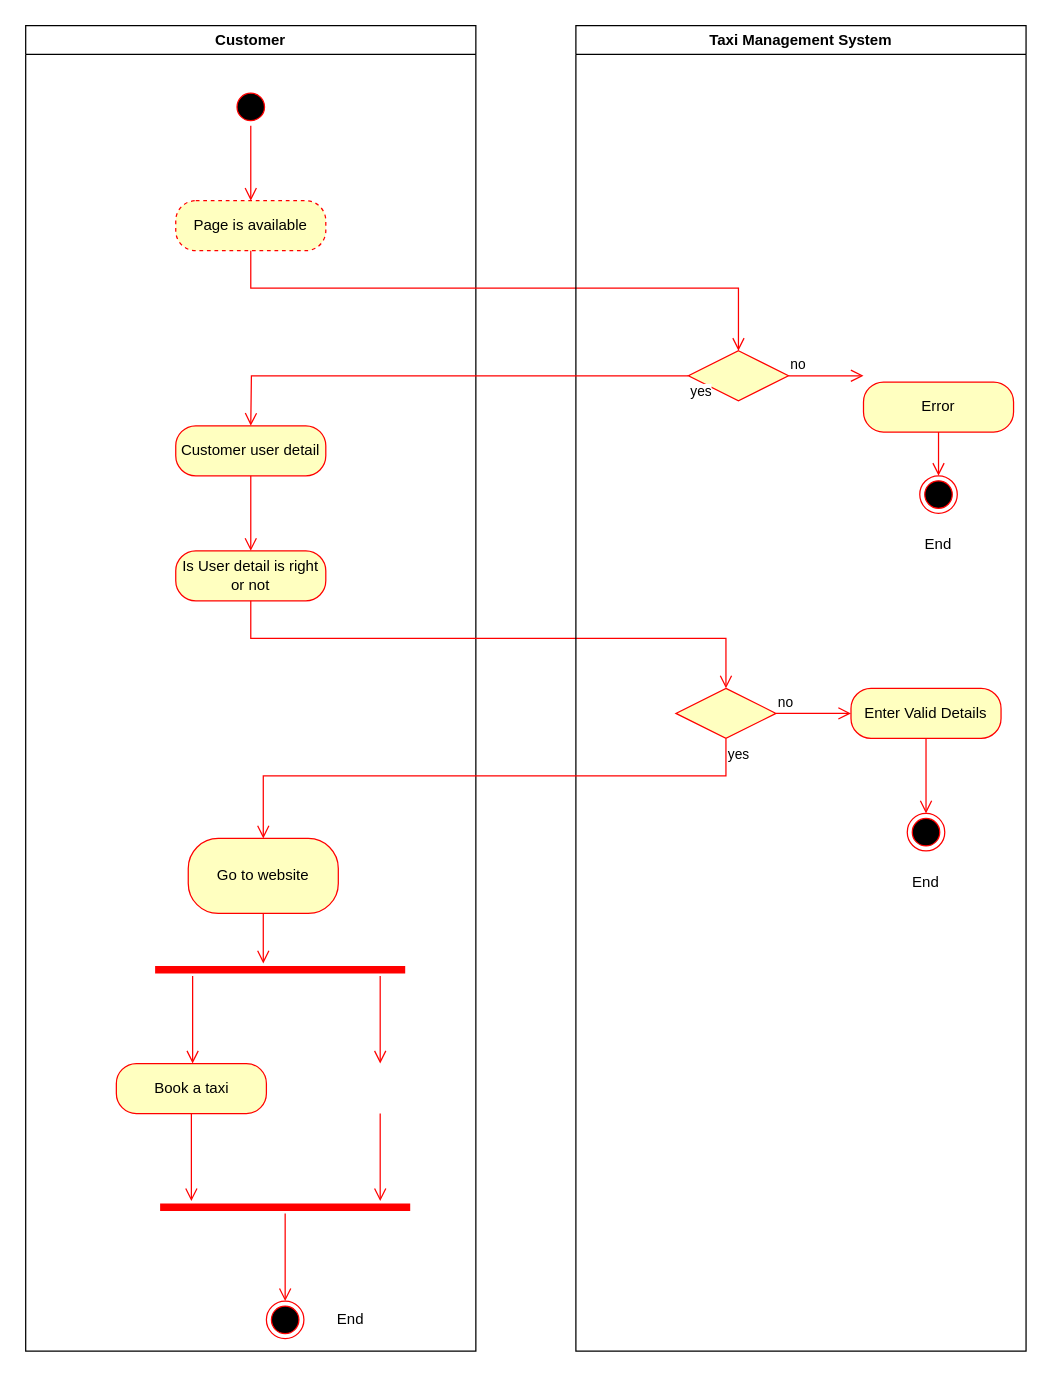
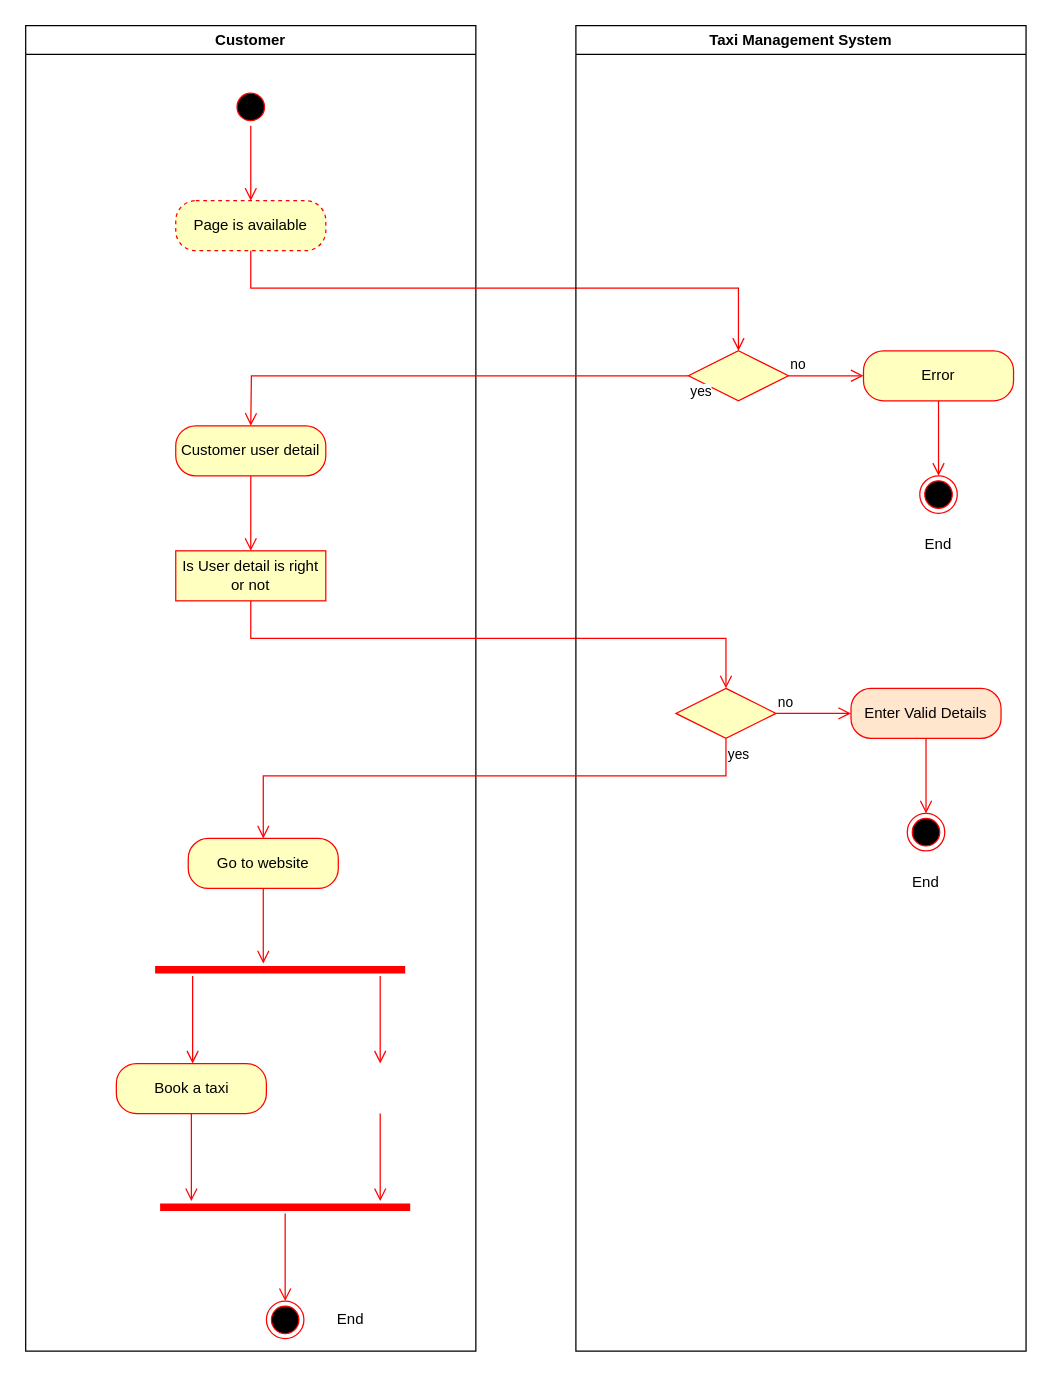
node "Error": moved (938, 407) -> (938, 376)
node "Is User detail is right or not": shape rounded rectangle -> rectangle
node "Enter Valid Details": fillcolor #ffffc0 -> #ffe6cc
node "Go to website": size 150x75 -> 150x50
